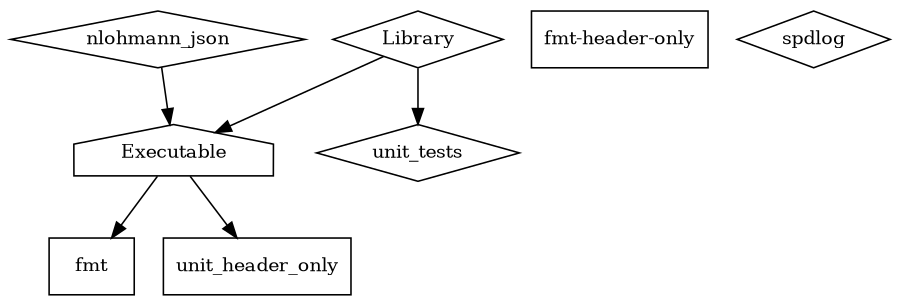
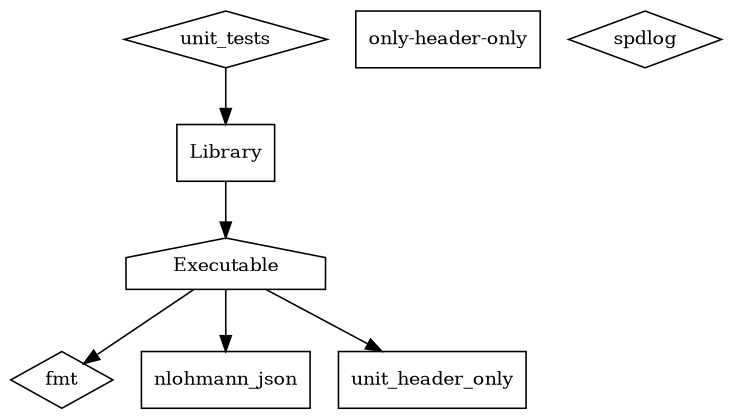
node "nlohmann_json": shape diamond -> box
node "Library": shape diamond -> box
node "fmt-header-only": label "fmt-header-only" -> "only-header-only"
edge "nlohmann_json" -> "Executable": reversed
edge "Library" -> "unit_tests": reversed
node "fmt": shape box -> diamond
